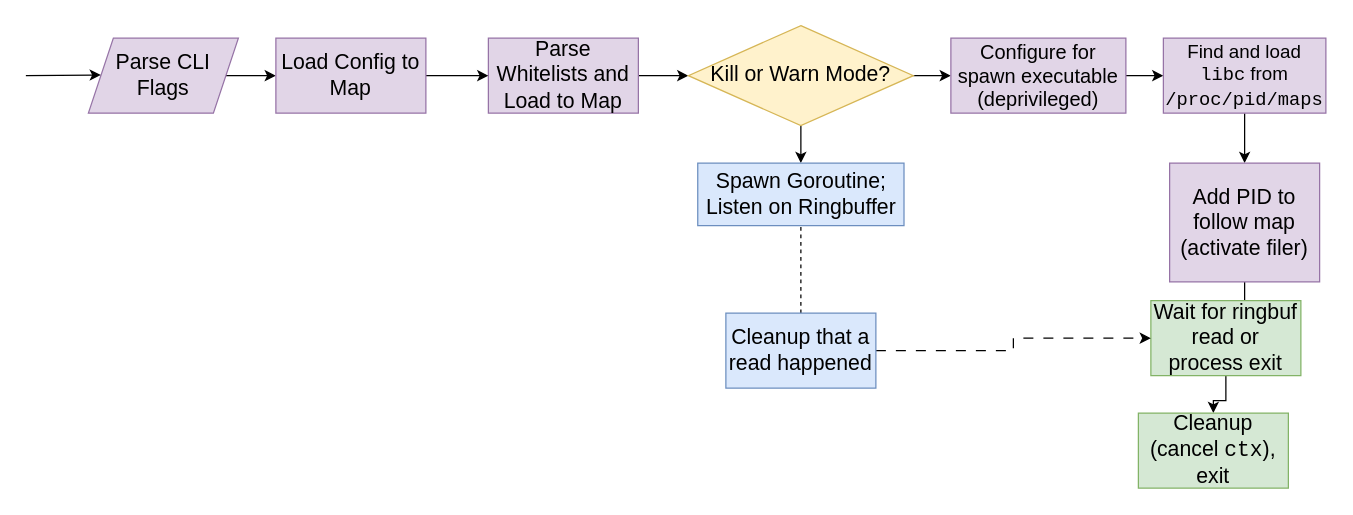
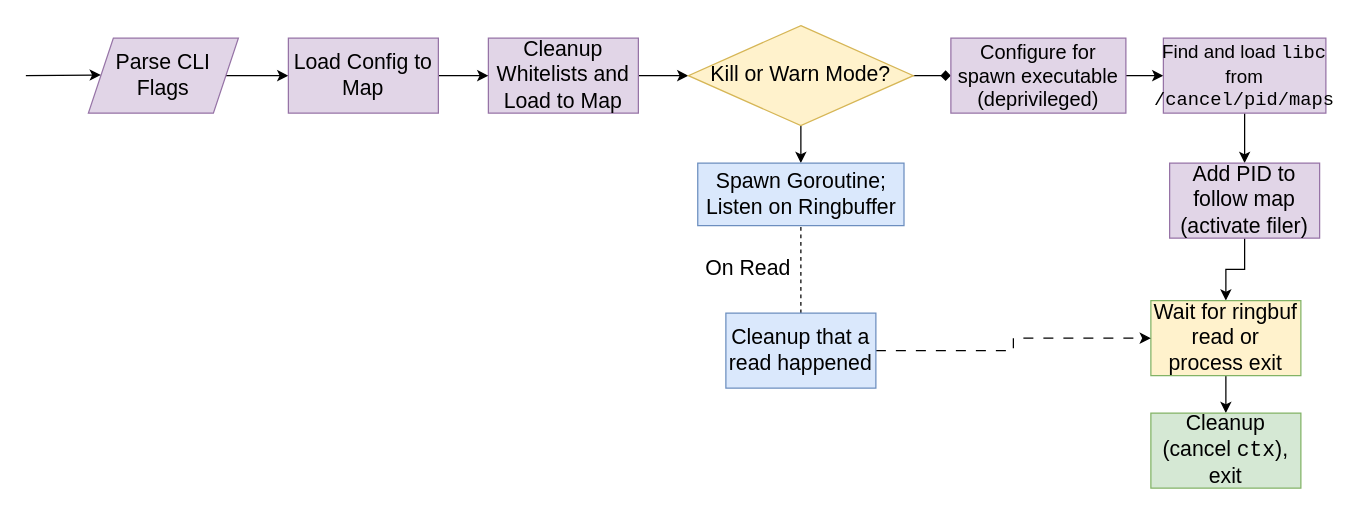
node "Load Config to Map": moved (351, 76) -> (363, 76)
node "Parse Whitelists and Load to Map": label "Parse Whitelists and Load to Map" -> "Cleanup Whitelists and Load to Map"
edge "Kill or Warn Mode?" -> "Configure for spawn executable (deprivileged)": arrowhead classic -> diamond
node "Find and load libc from /proc/pid/maps": label "Find and load libc from /proc/pid/maps" -> "Find and load libc from /cancel/pid/maps"
node "Add PID to follow map (activate filer)": size 150x119 -> 150x75
node "On Read": added
node "Wait for ringbuf read or process exit": fillcolor #d5e8d4 -> #fff2cc
node "Cleanup (cancel ctx), exit": moved (1213, 451) -> (1226, 451)
